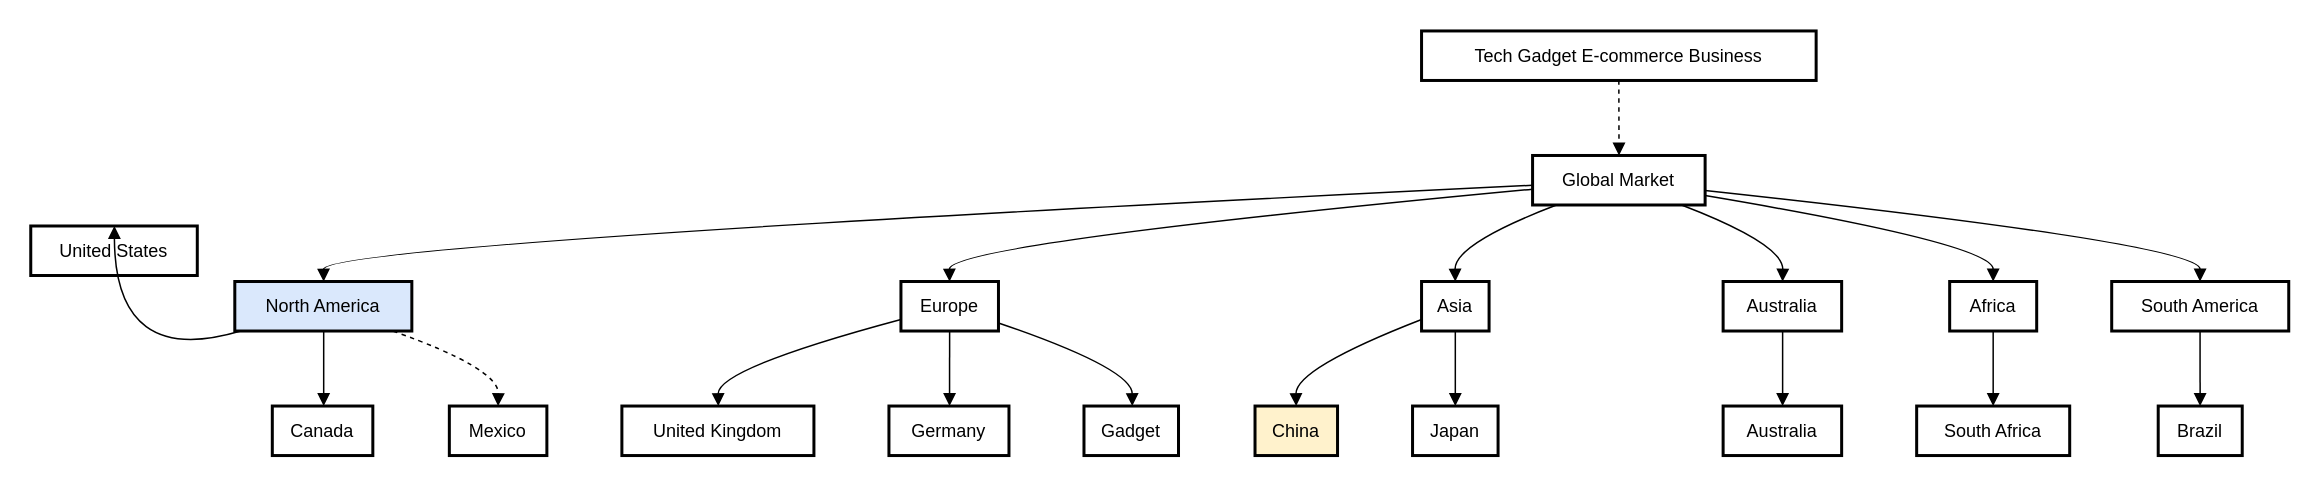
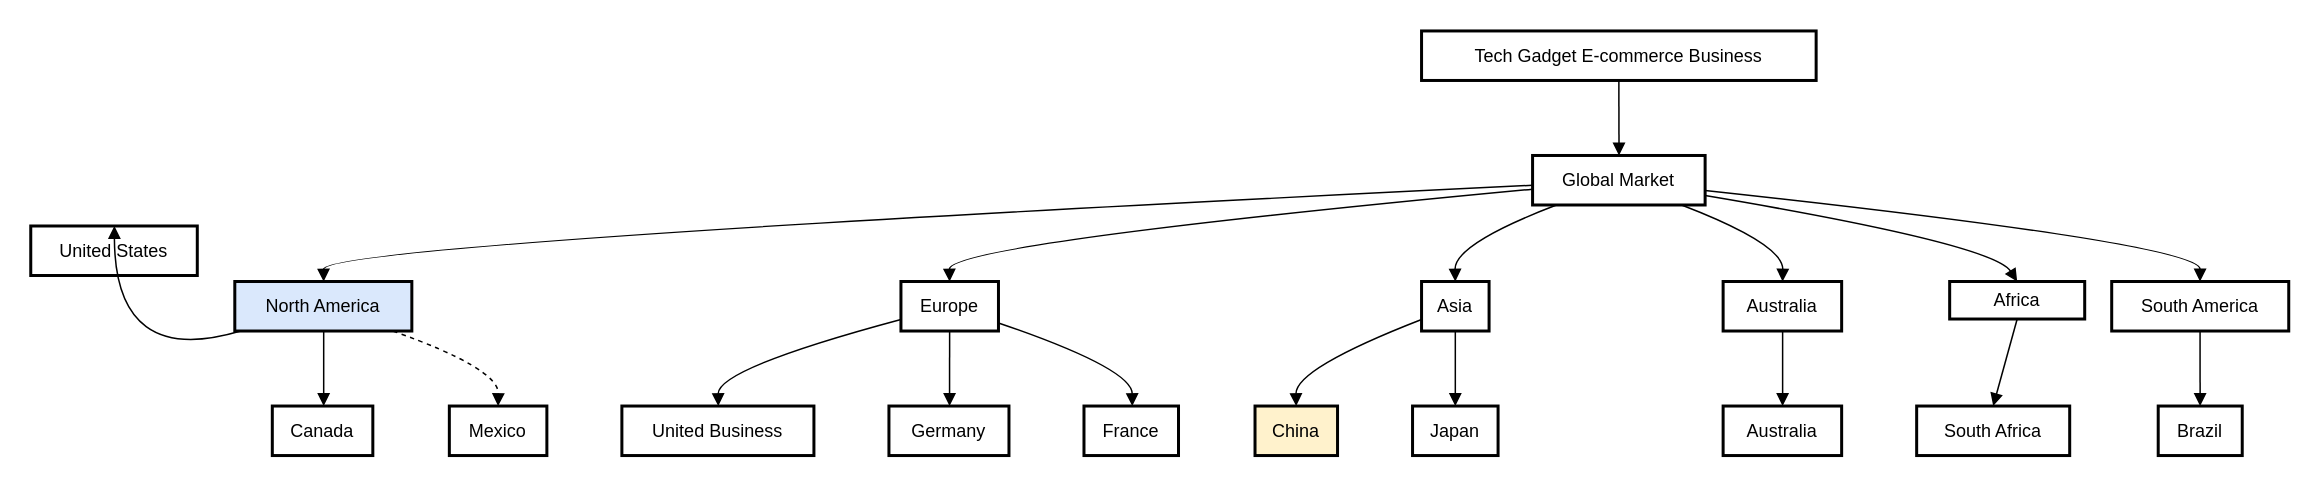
edge "Tech Gadget E-commerce Business" -> "Global Market": style dashed -> solid
node "Africa": size 87x50 -> 135x38
node "United Kingdom": label "United Kingdom" -> "United Business"
node "Gadget": label "Gadget" -> "France"
